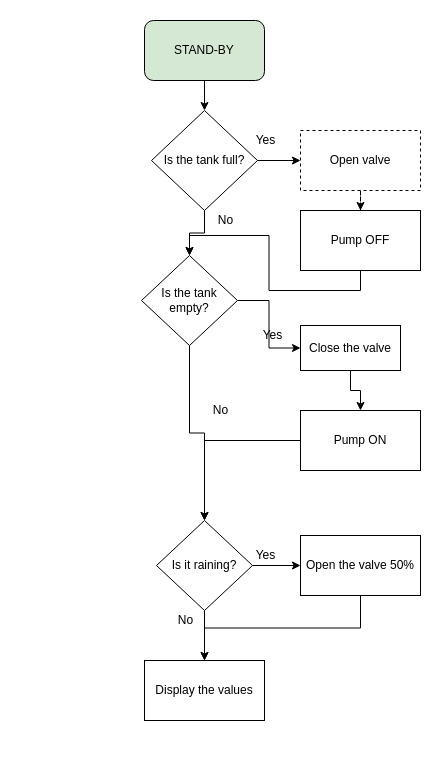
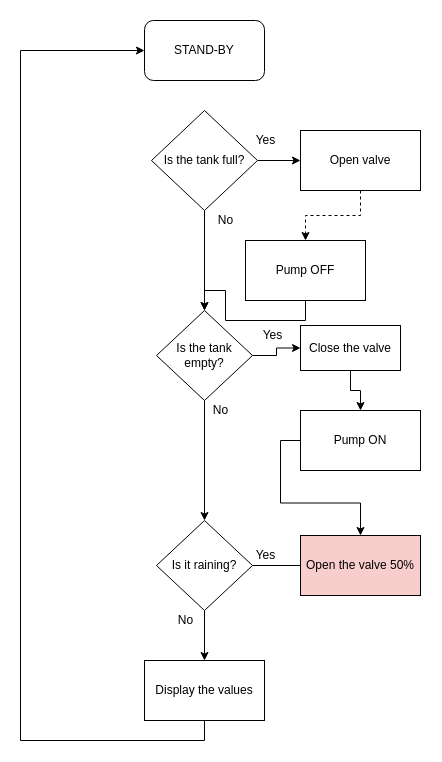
node "STAND-BY": fillcolor #d5e8d4 -> #ffffff
edge "STAND-BY" -> "Is the tank full?": removed
node "Open valve": style dashed -> solid
node "Pump OFF": moved (361, 241) -> (306, 271)
node "Is the tank empty?": moved (190, 301) -> (205, 356)
edge "Display the values" -> "STAND-BY": added
edge "Pump ON" -> "Is it raining?": now "Pump ON" -> "Open the valve 50%"
edge "Is it raining?" -> "Open the valve 50%": arrowhead classic -> none
node "Open the valve 50%": fillcolor #ffffff -> #f8cecc
edge "Open the valve 50%" -> "Display the values": removed
